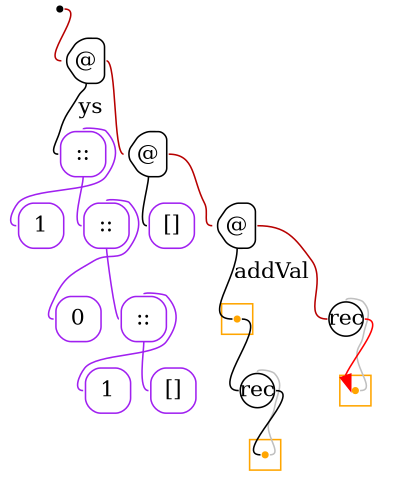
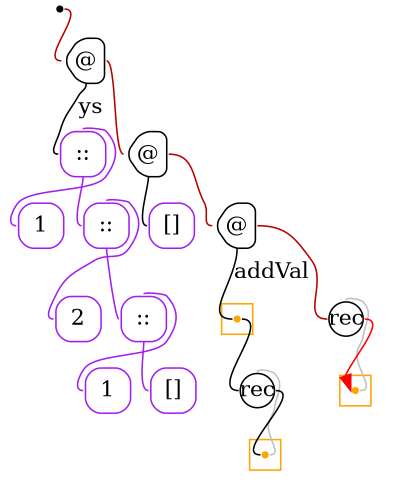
node "0": label "0" -> "2"
